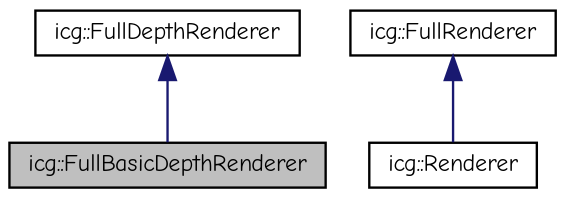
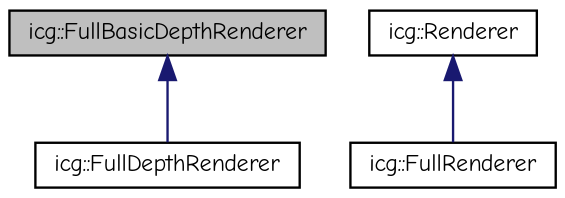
edge "icg::FullBasicDepthRenderer" -> "icg::FullDepthRenderer": reversed
edge "icg::Renderer" -> "icg::FullRenderer": reversed
